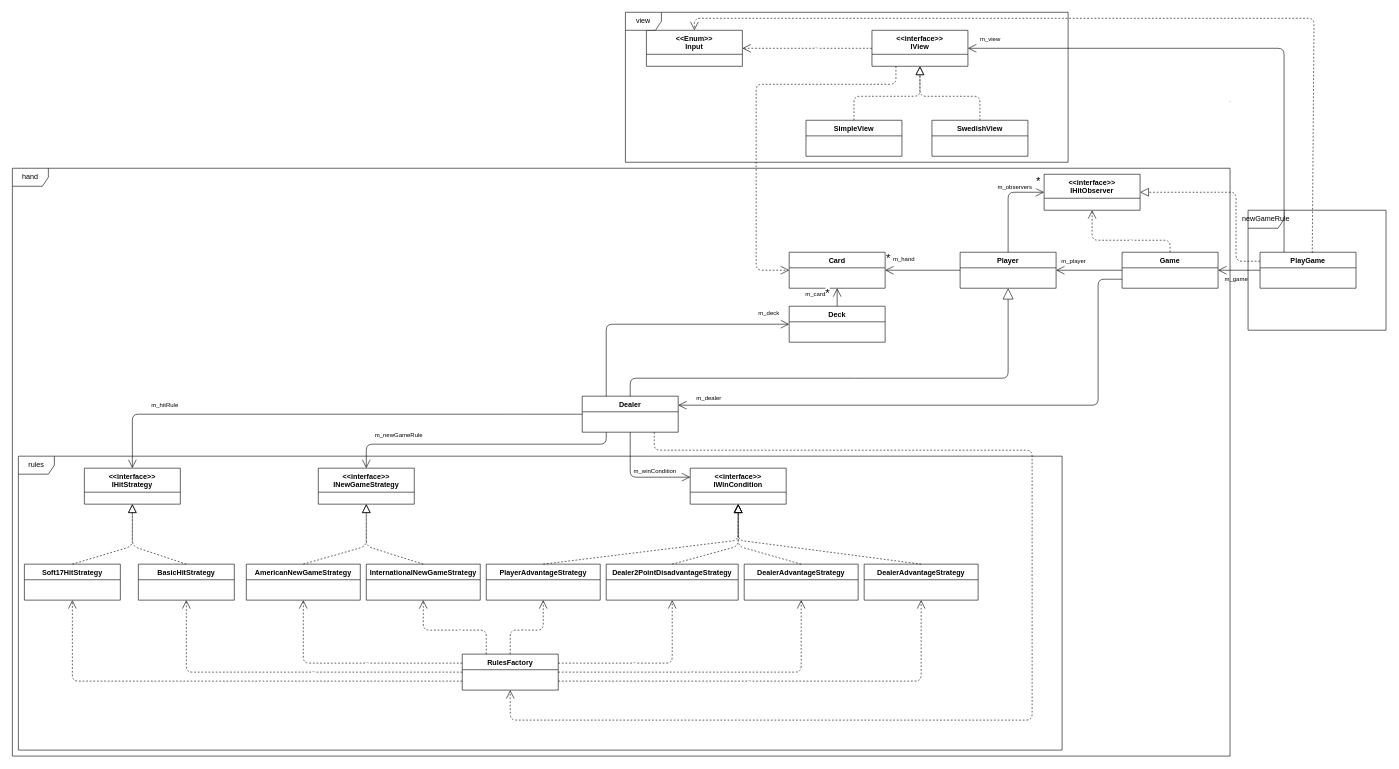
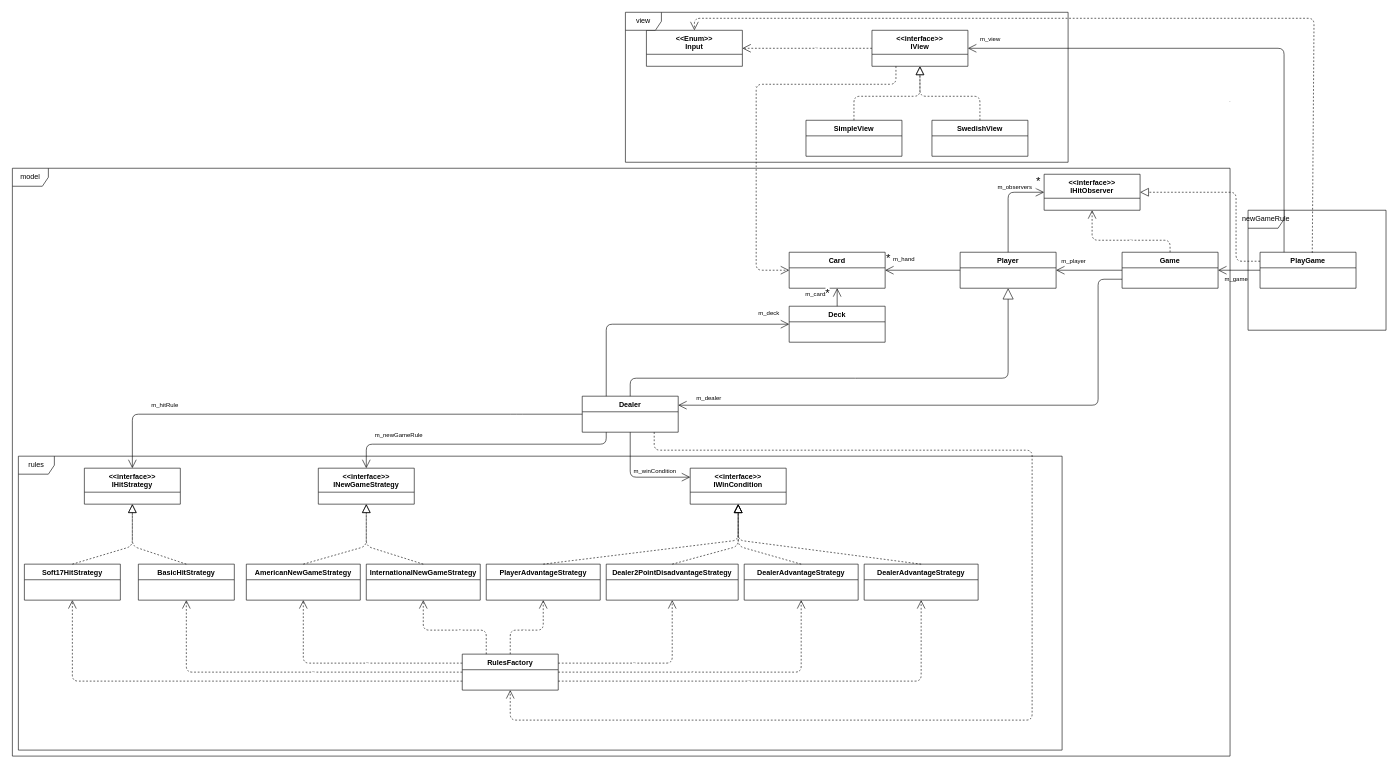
node "hand": label "hand" -> "model"
